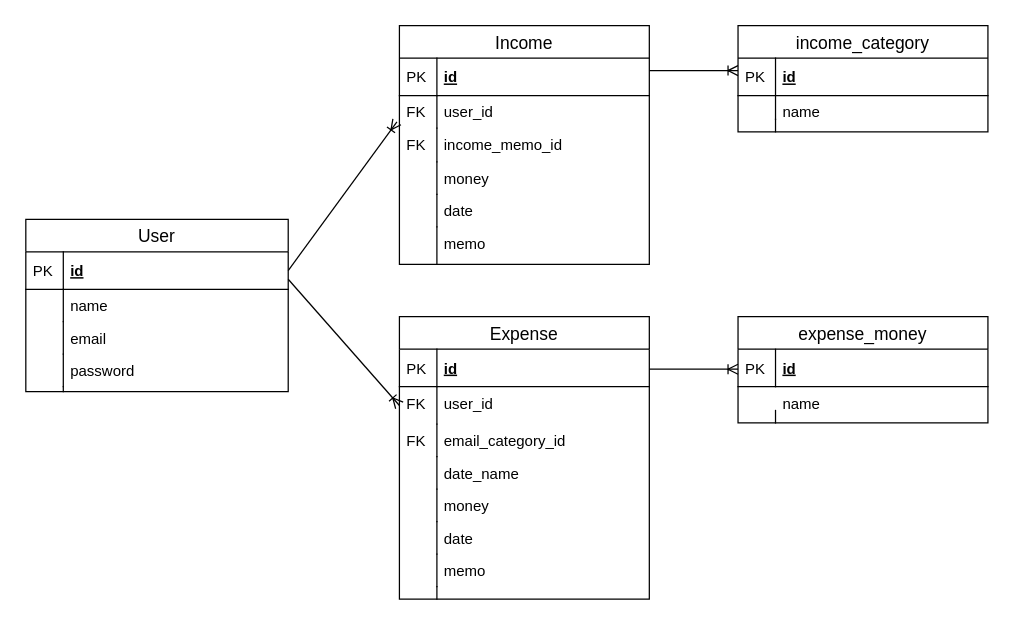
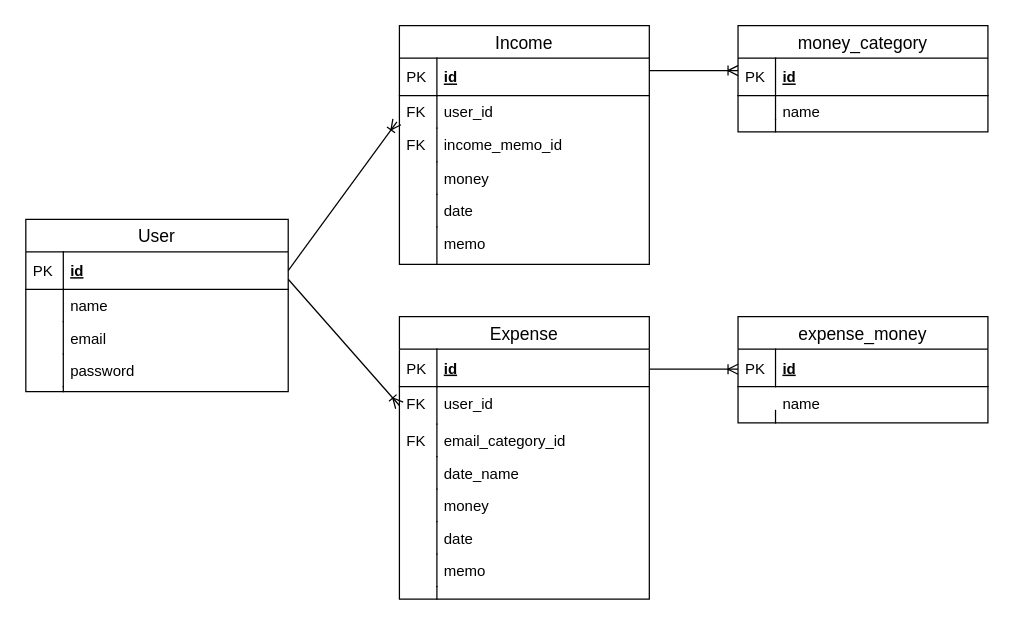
node "income_category": label "income_category" -> "money_category"
